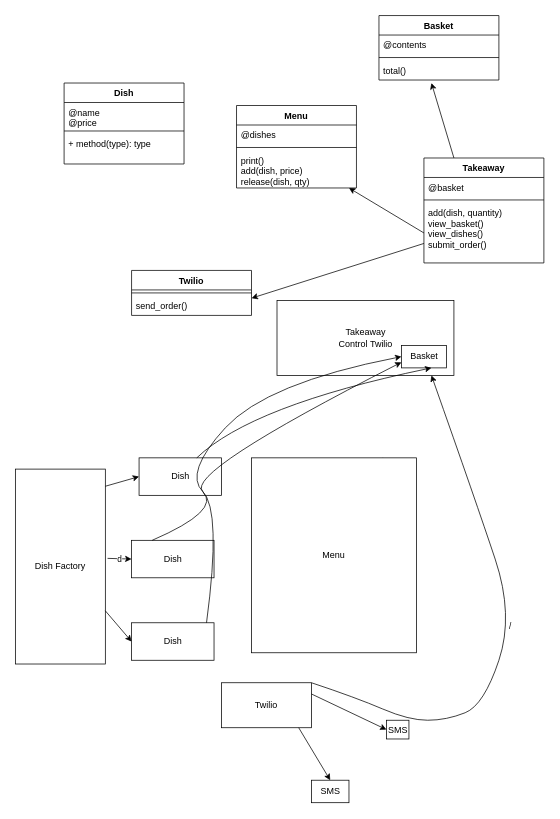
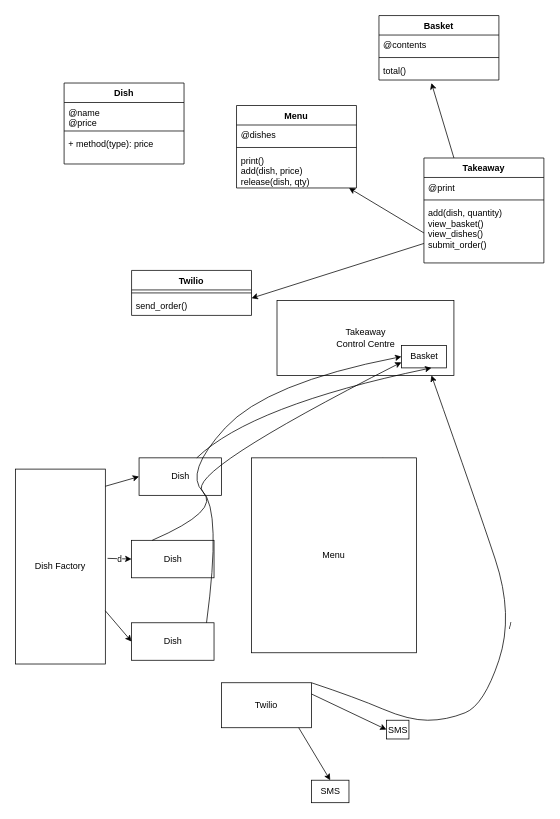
node "+ method(type): type": label "+ method(type): type" -> "+ method(type): price"
node "@basket": label "@basket" -> "@print"
node "Takeaway Control Twilio": label "Takeaway Control Twilio" -> "Takeaway Control Centre"
